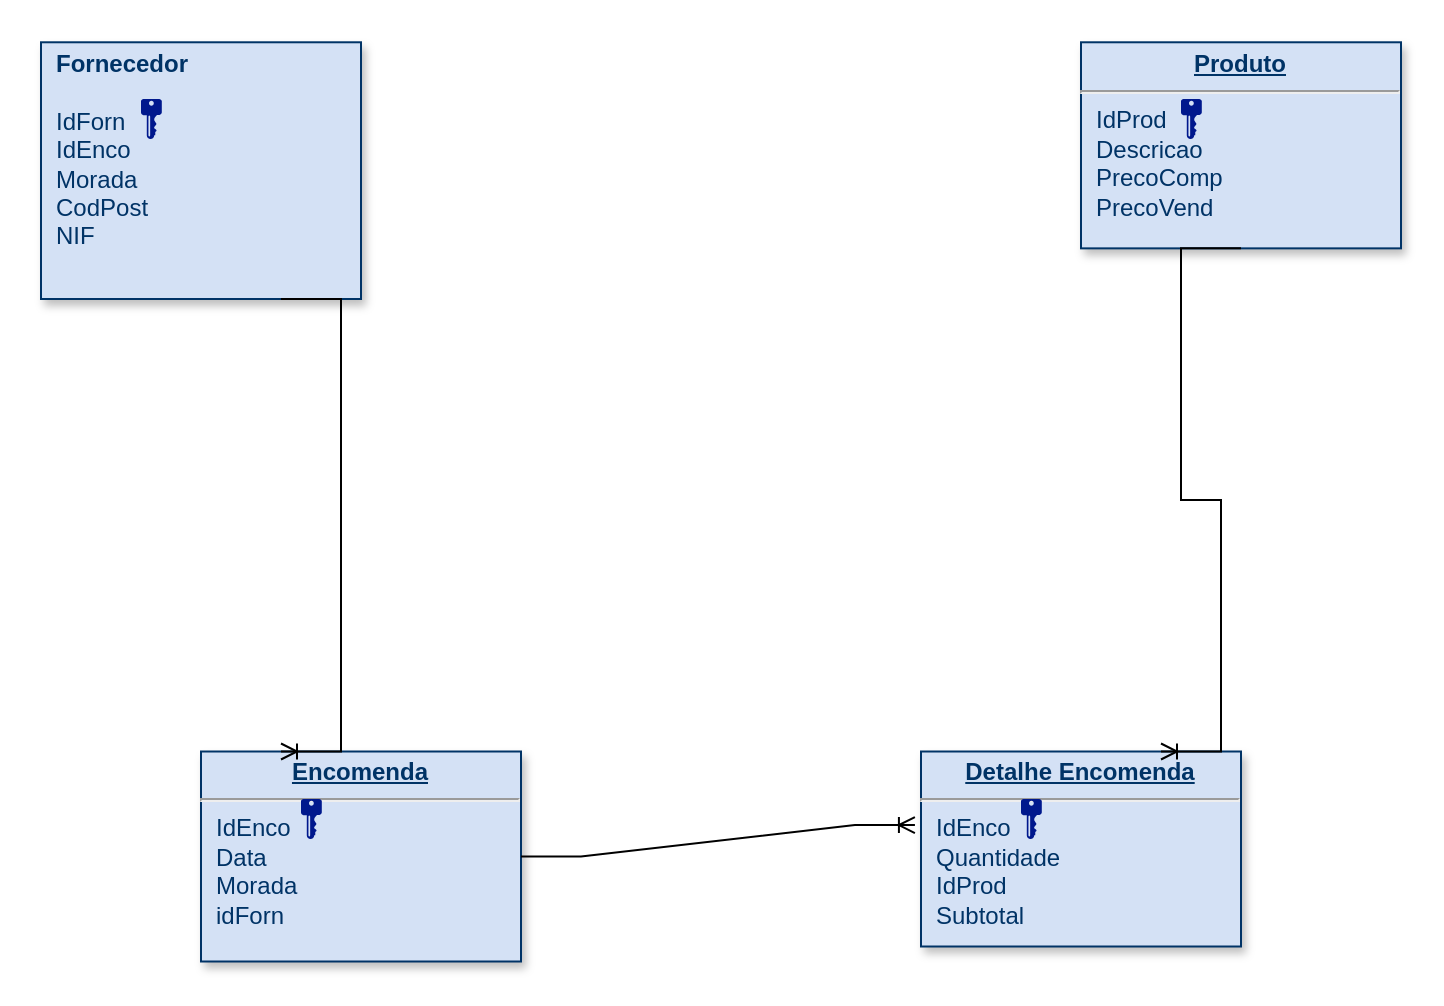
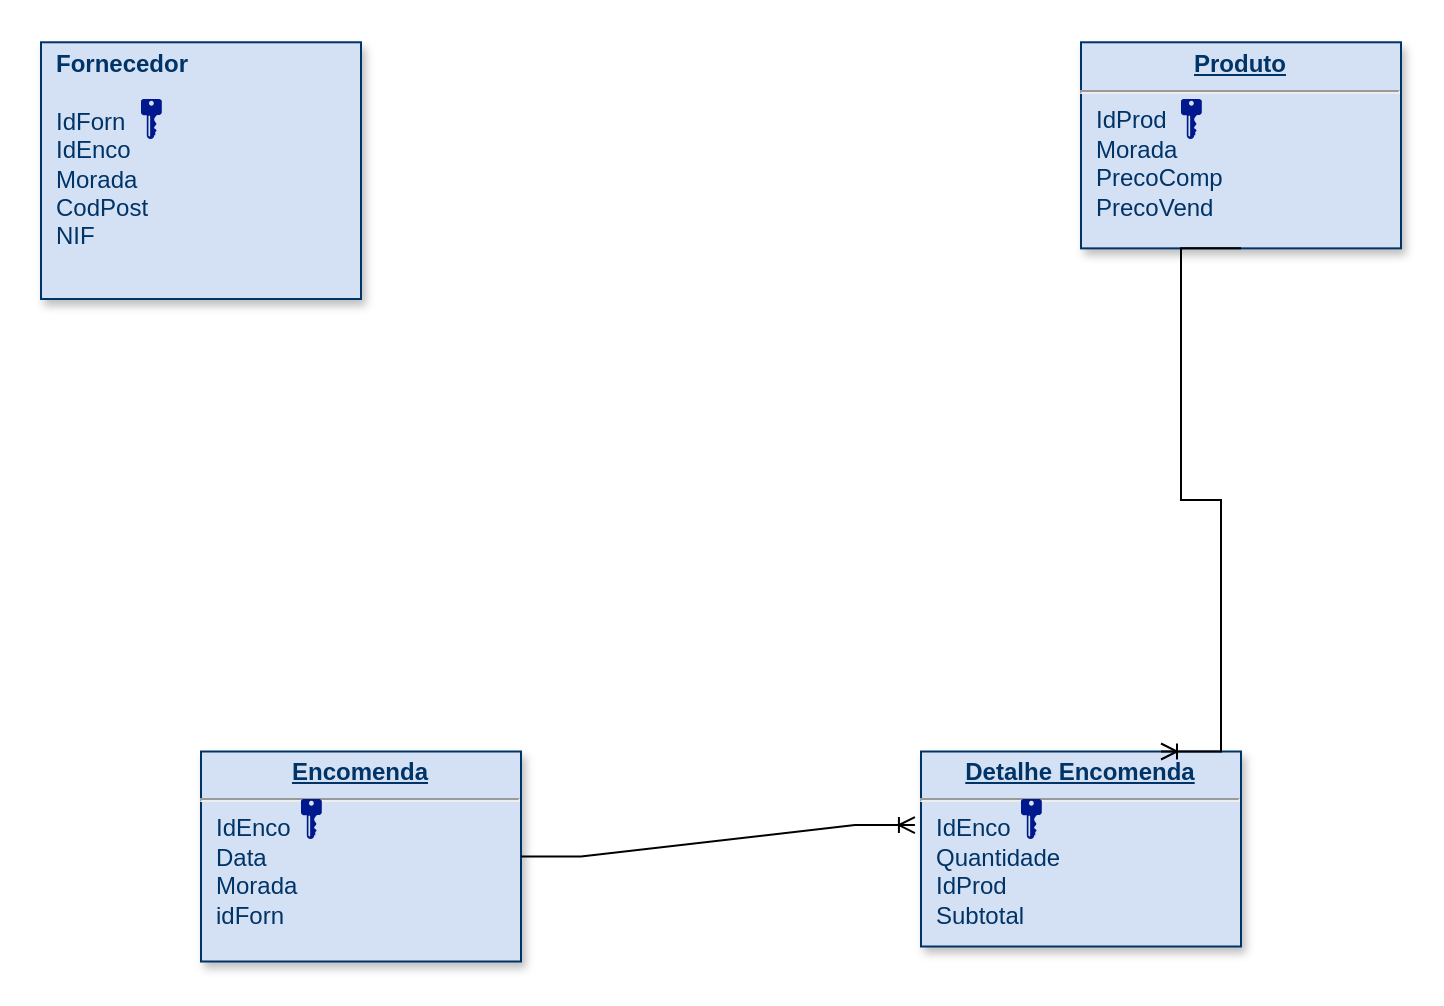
node "Produto IdProd Descricao PrecoComp PrecoVend": label "Produto IdProd Descricao PrecoComp PrecoVend" -> "Produto IdProd Morada PrecoComp PrecoVend"
edge "Fornecedor IdForn IdEnco Morada CodPost NIF" -> "Encomenda IdEnco Data Morada idForn": removed
